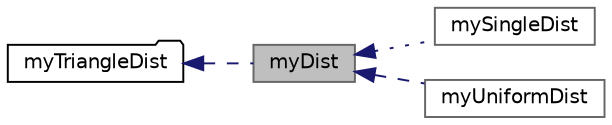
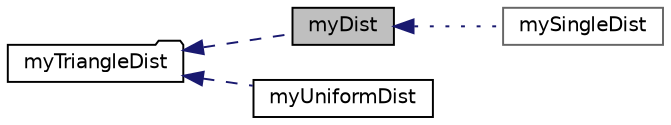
node "myDist": color gray40 -> black
edge "myUniformDist" -> "myDist": now "myUniformDist" -> "myTriangleDist"
node "myUniformDist": color gray40 -> black
